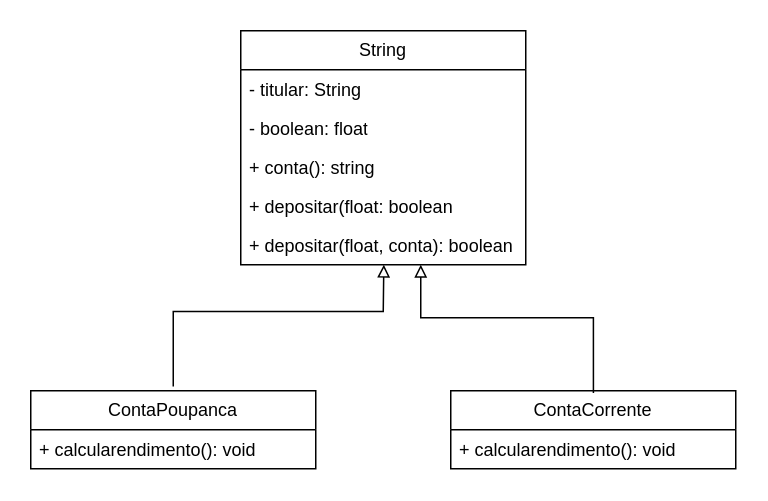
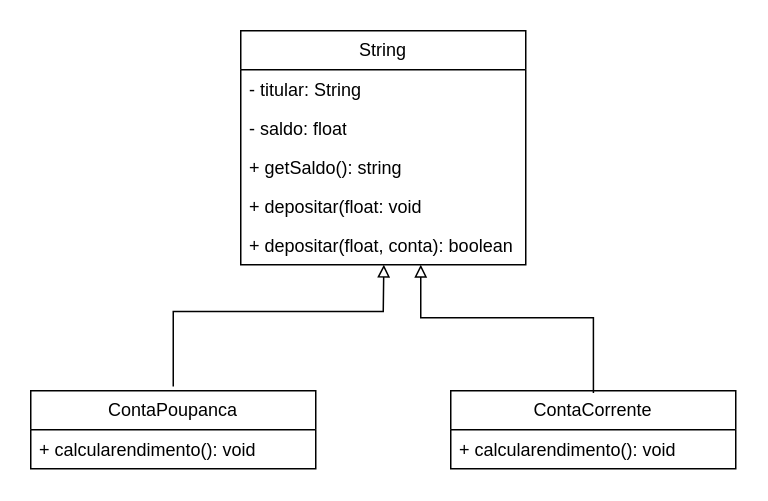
node "- boolean: float": label "- boolean: float" -> "- saldo: float"
node "+ conta(): string": label "+ conta(): string" -> "+ getSaldo(): string"
node "+ depositar(float: boolean": label "+ depositar(float: boolean" -> "+ depositar(float: void"
